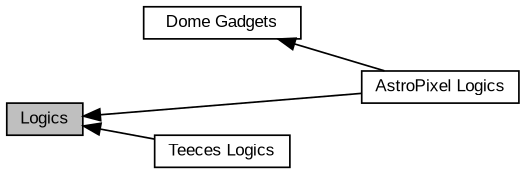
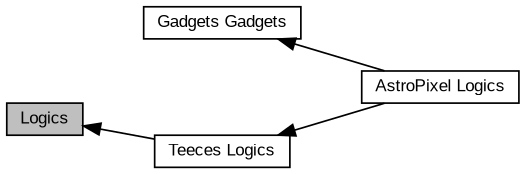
node "Dome Gadgets": label "Dome Gadgets" -> "Gadgets Gadgets"
edge "AstroPixel Logics" -> "Logics": now "AstroPixel Logics" -> "Teeces Logics"
